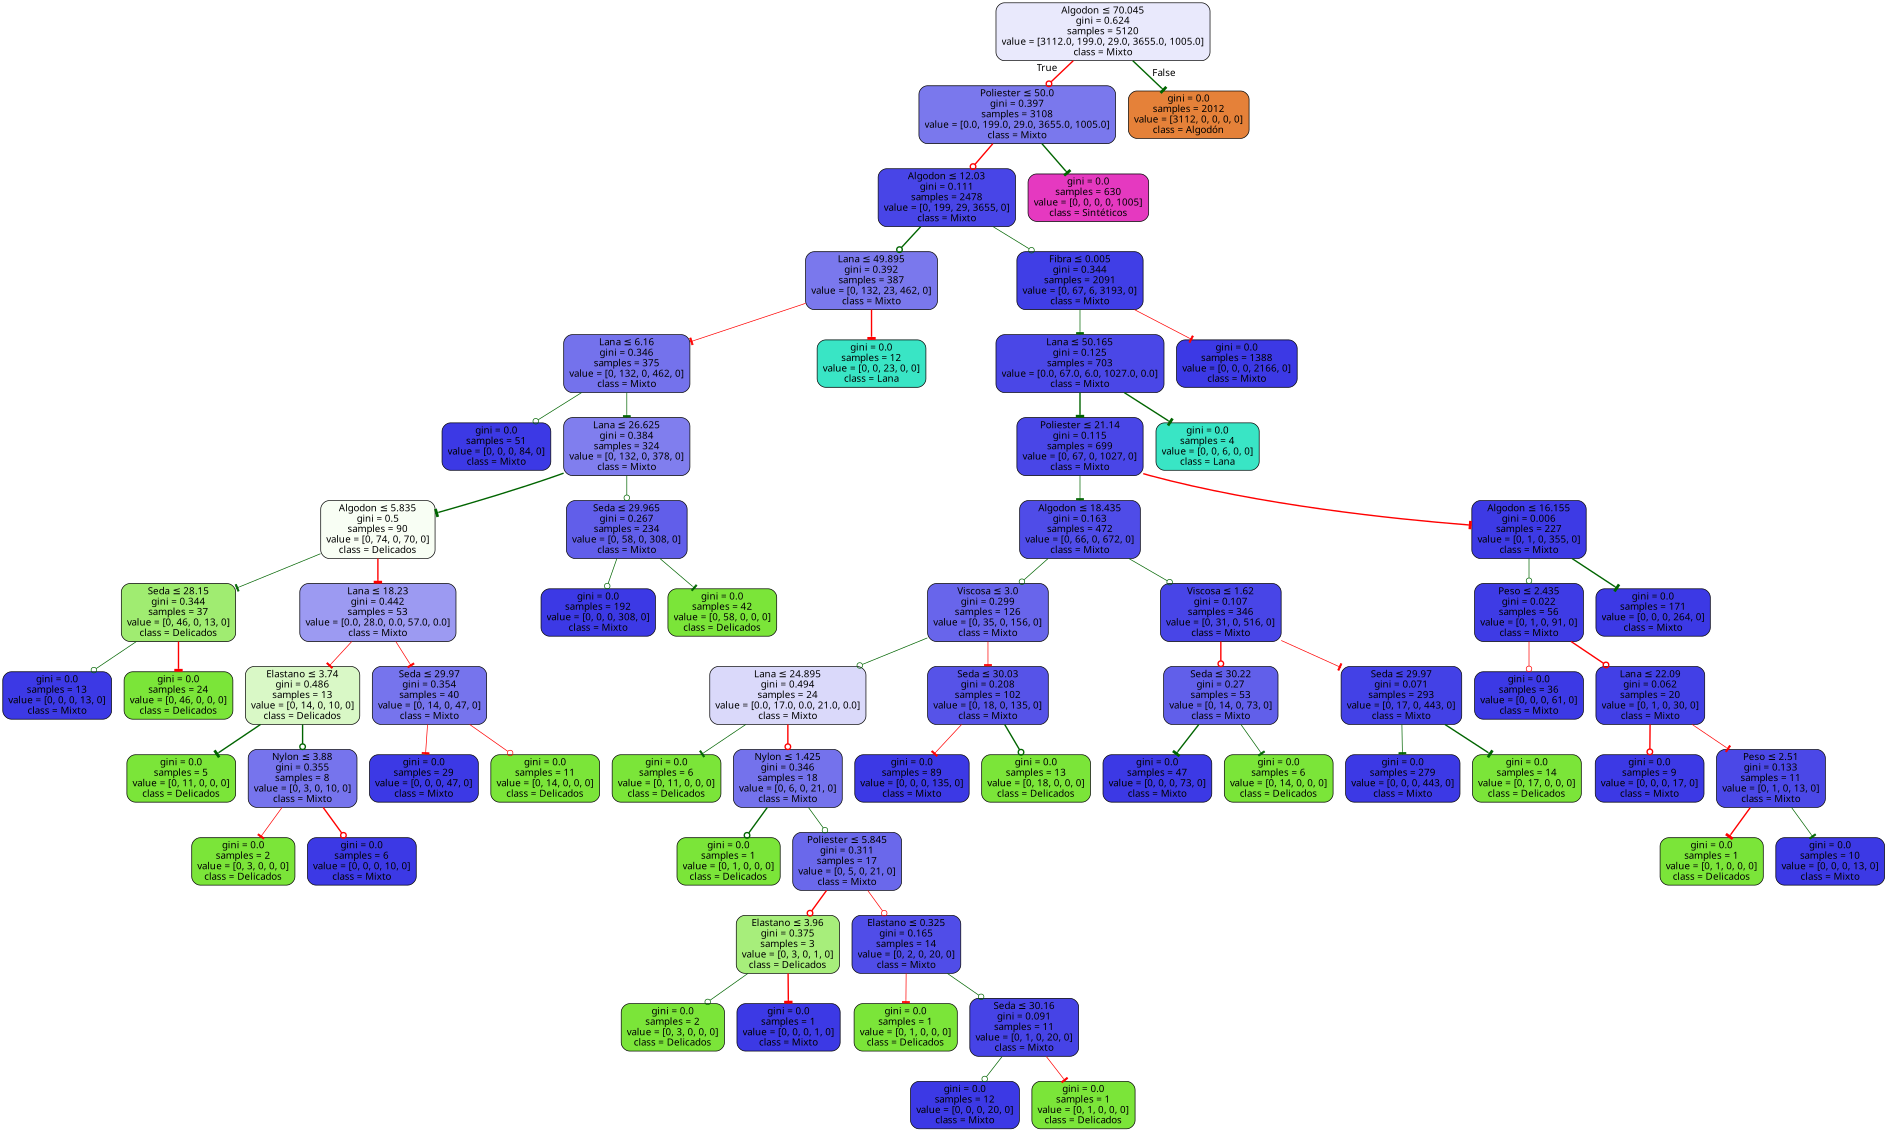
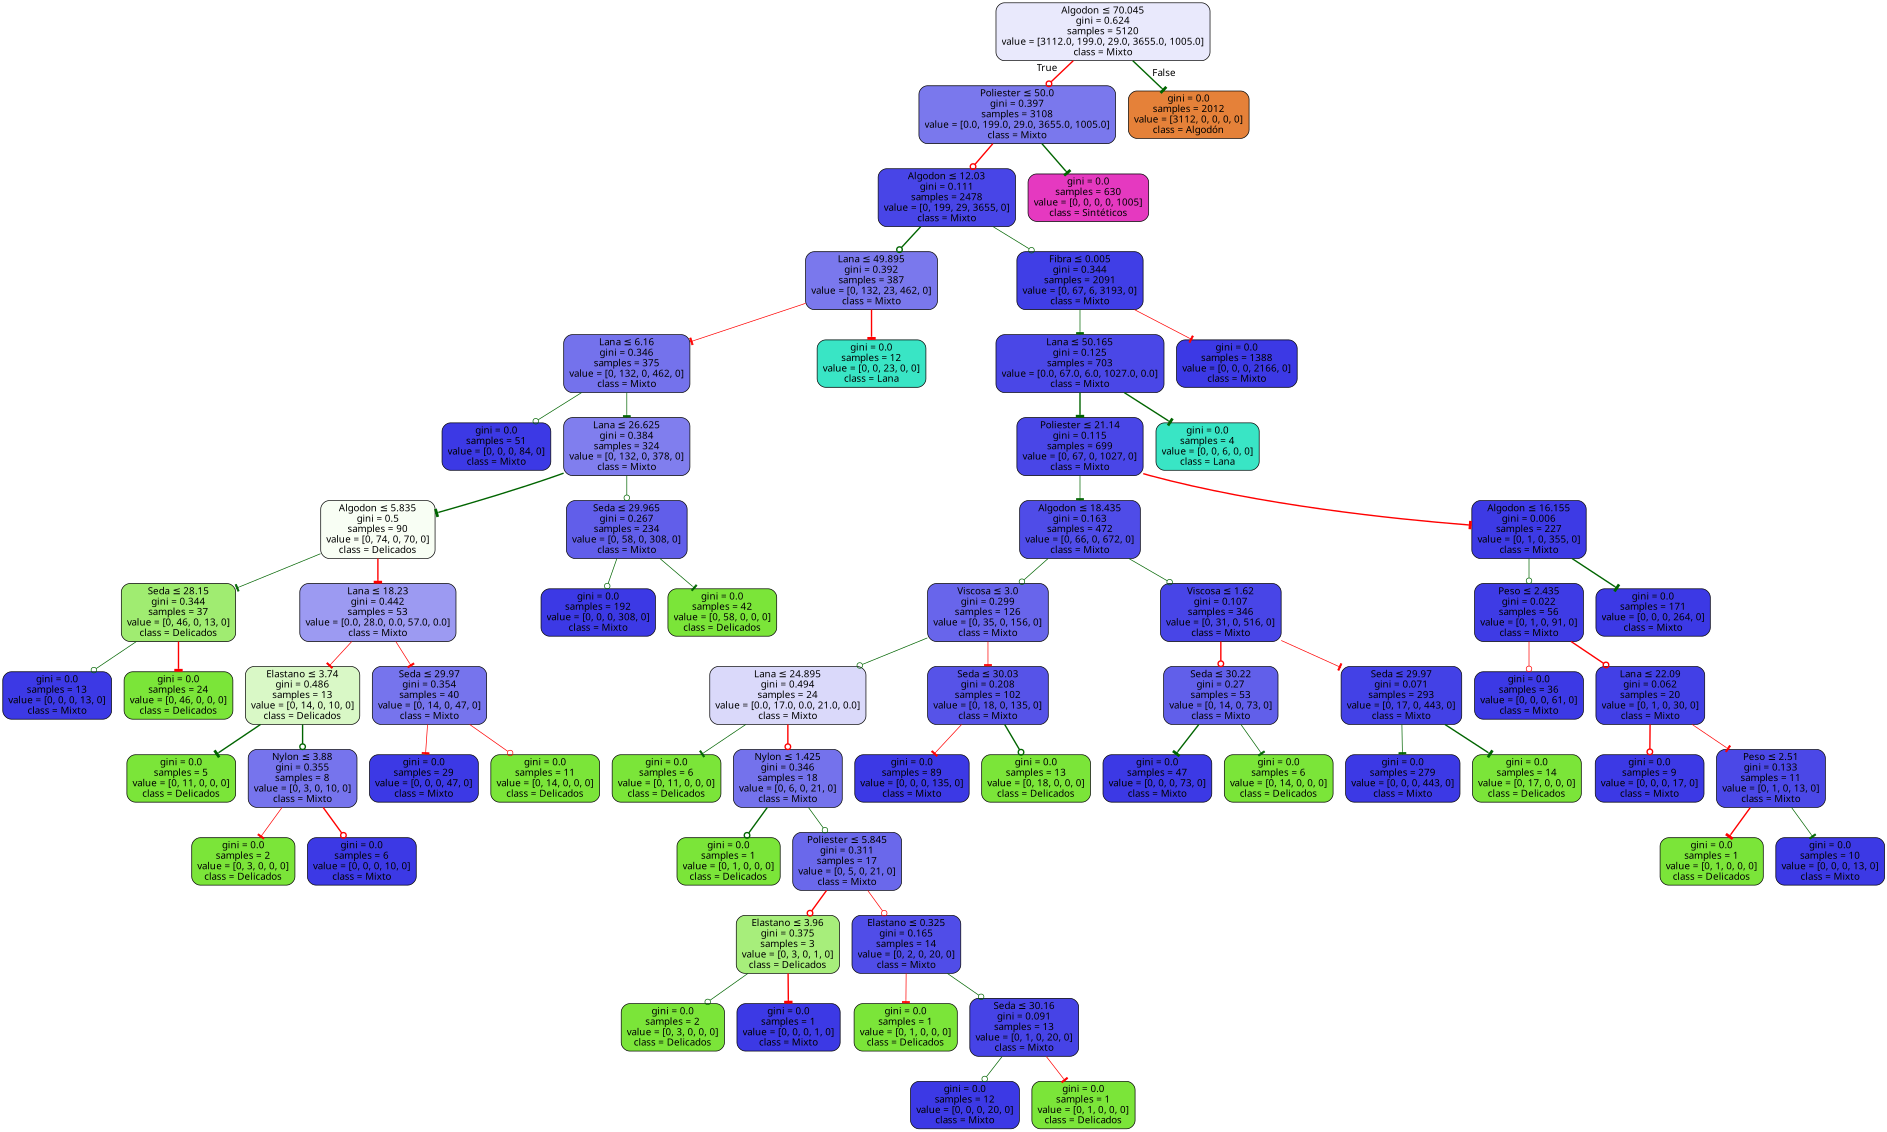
node "Seda ≤ 30.16": text "samples = 11" -> "samples = 13"
